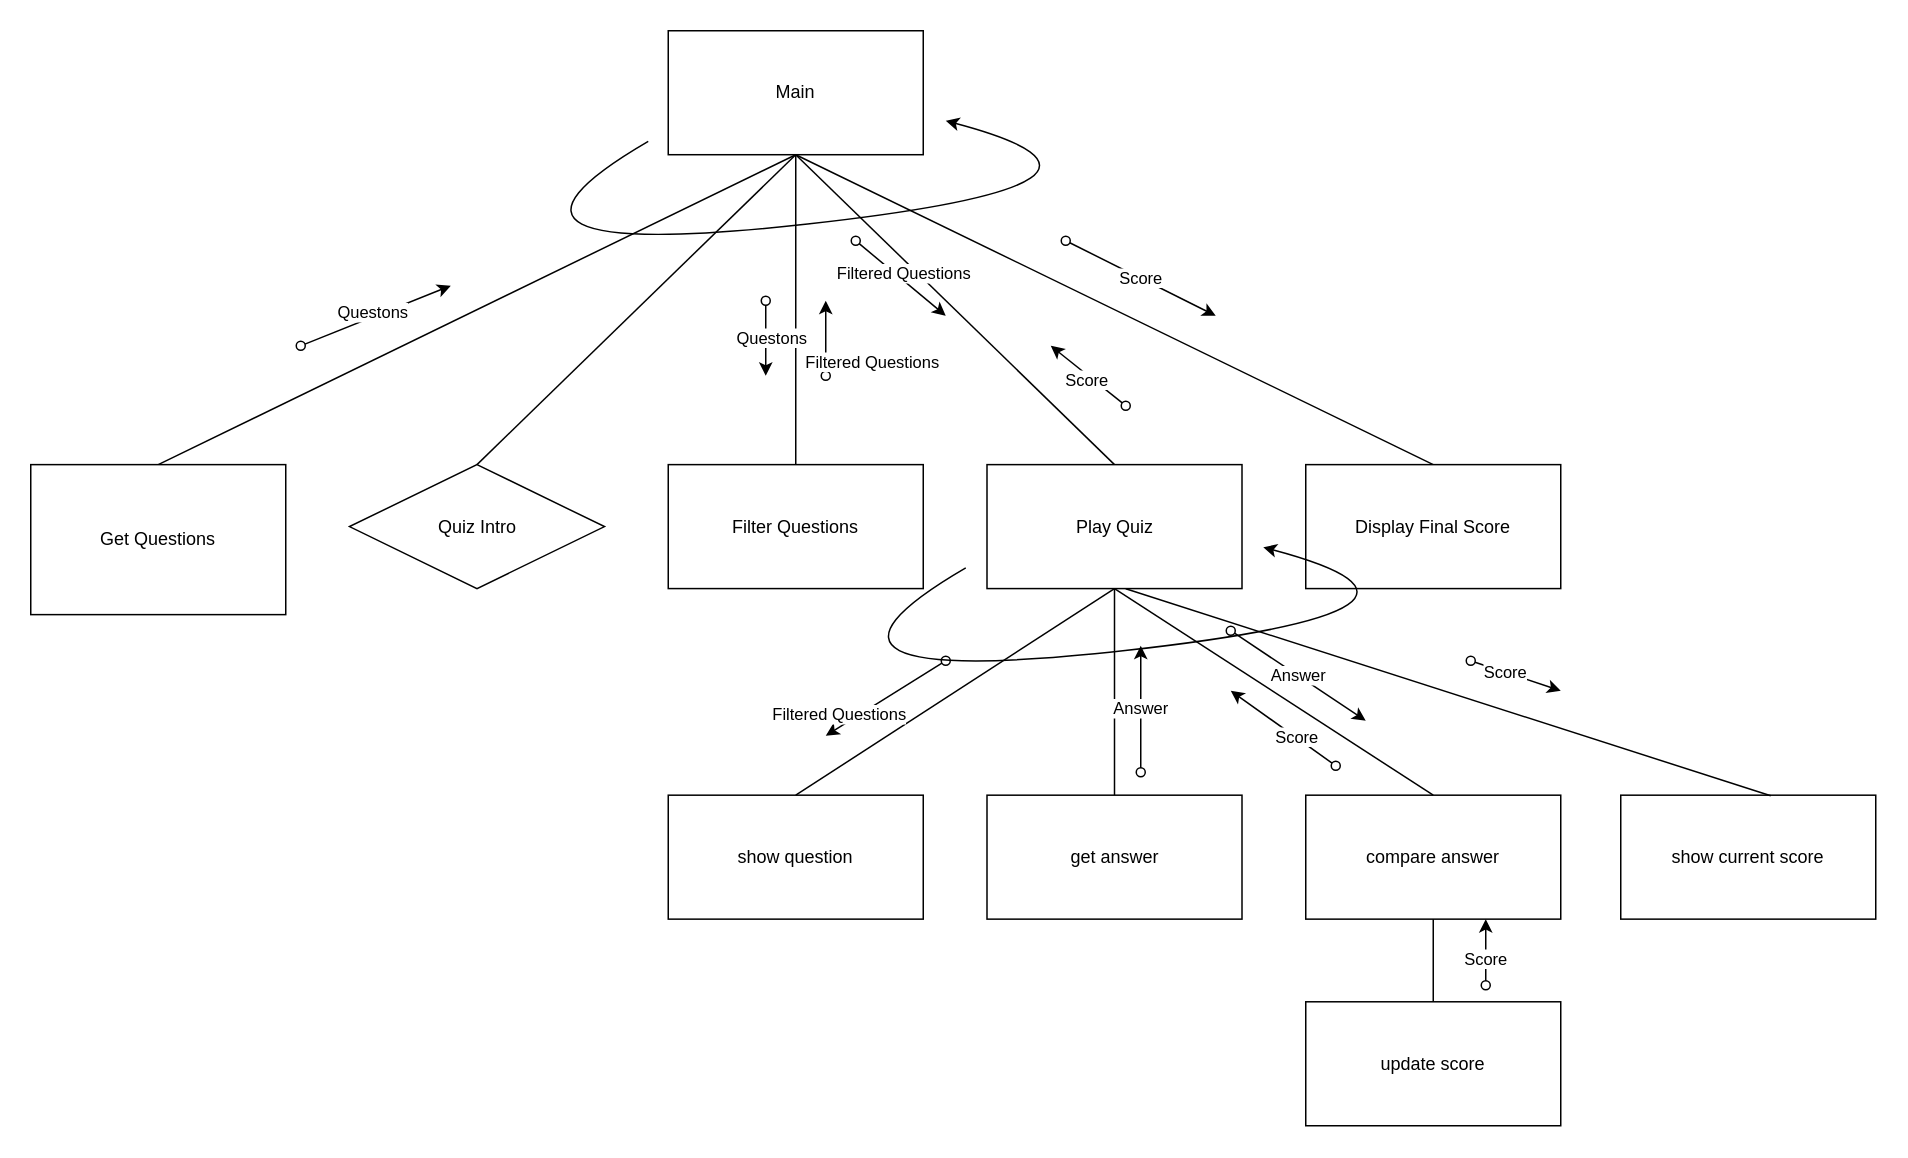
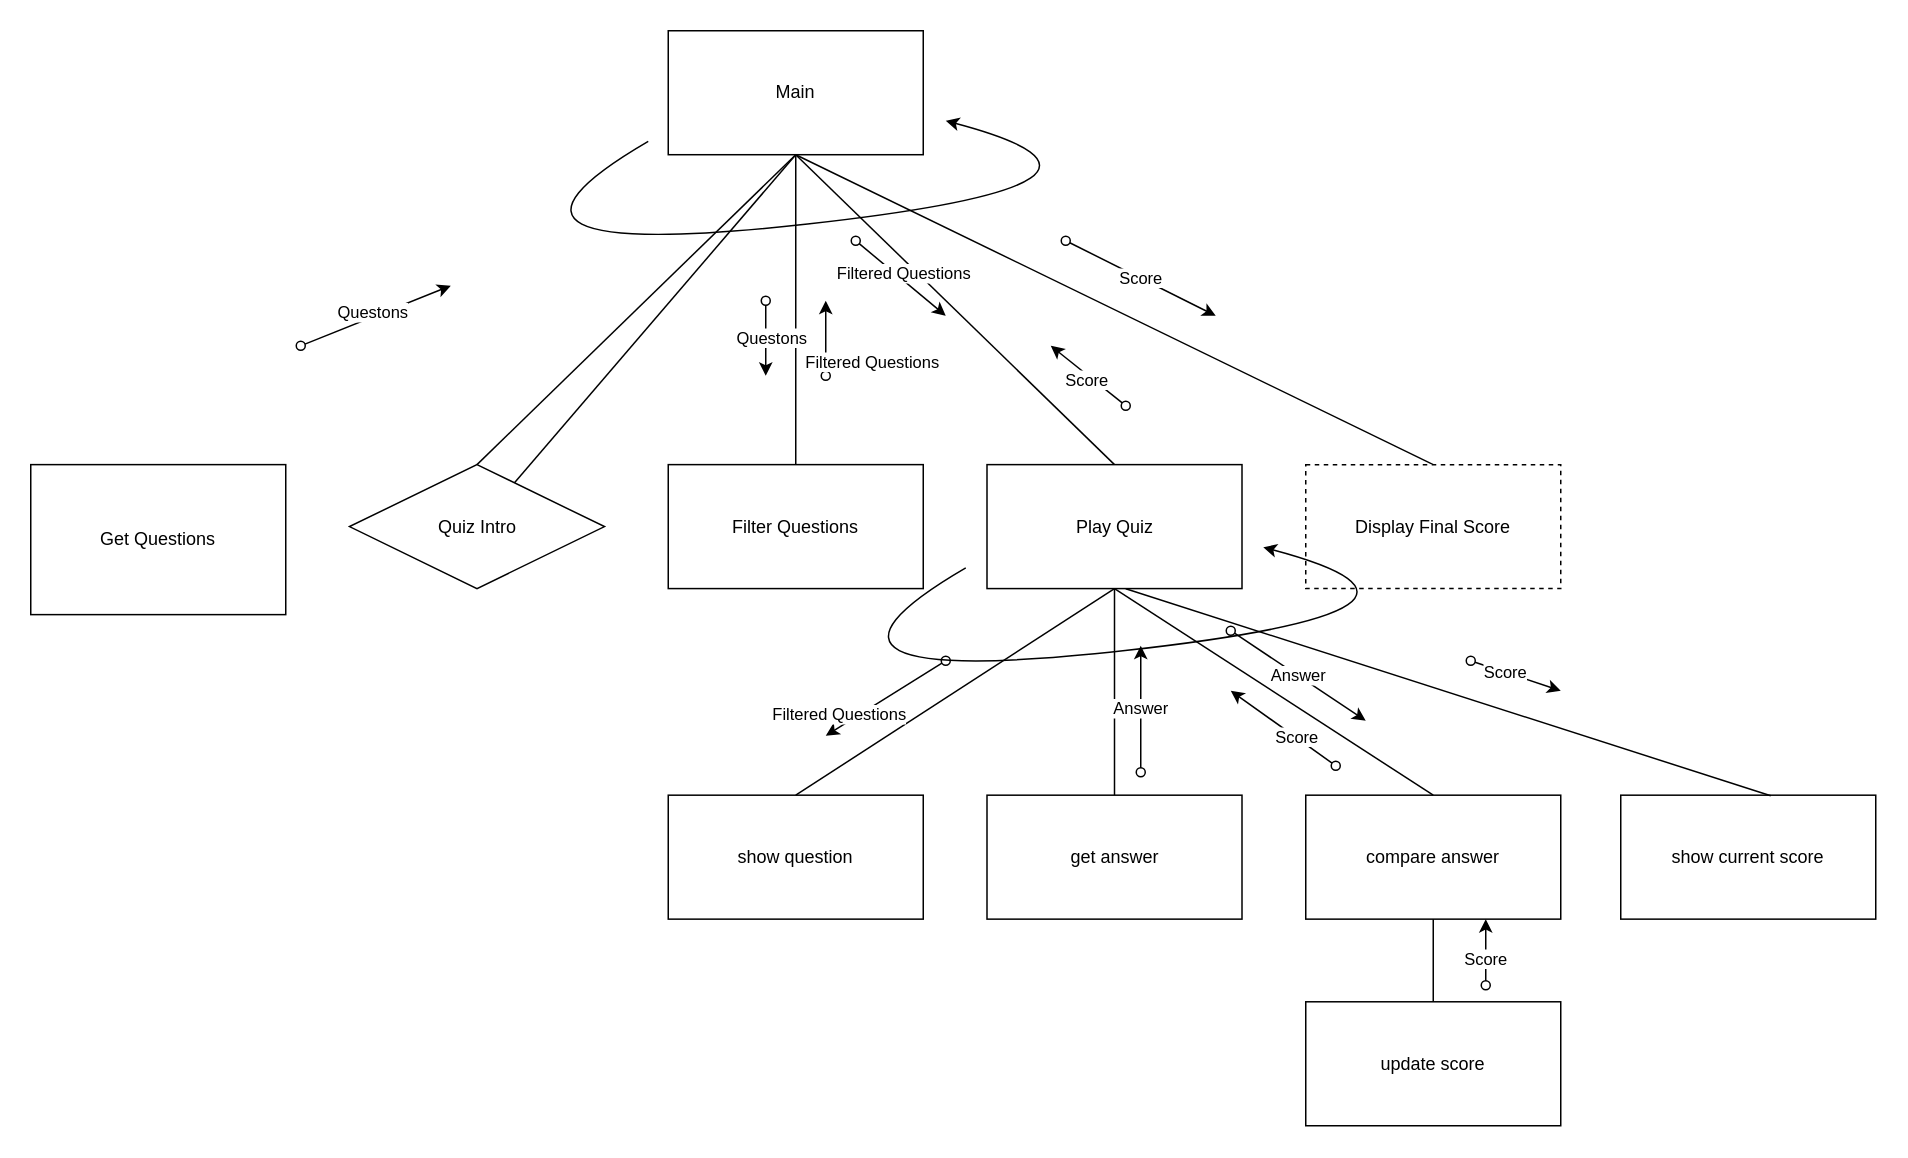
edge "Main" -- "Get Questions": now "Main" -- "Quiz Intro"
node "Display Final Score": style solid -> dashed
